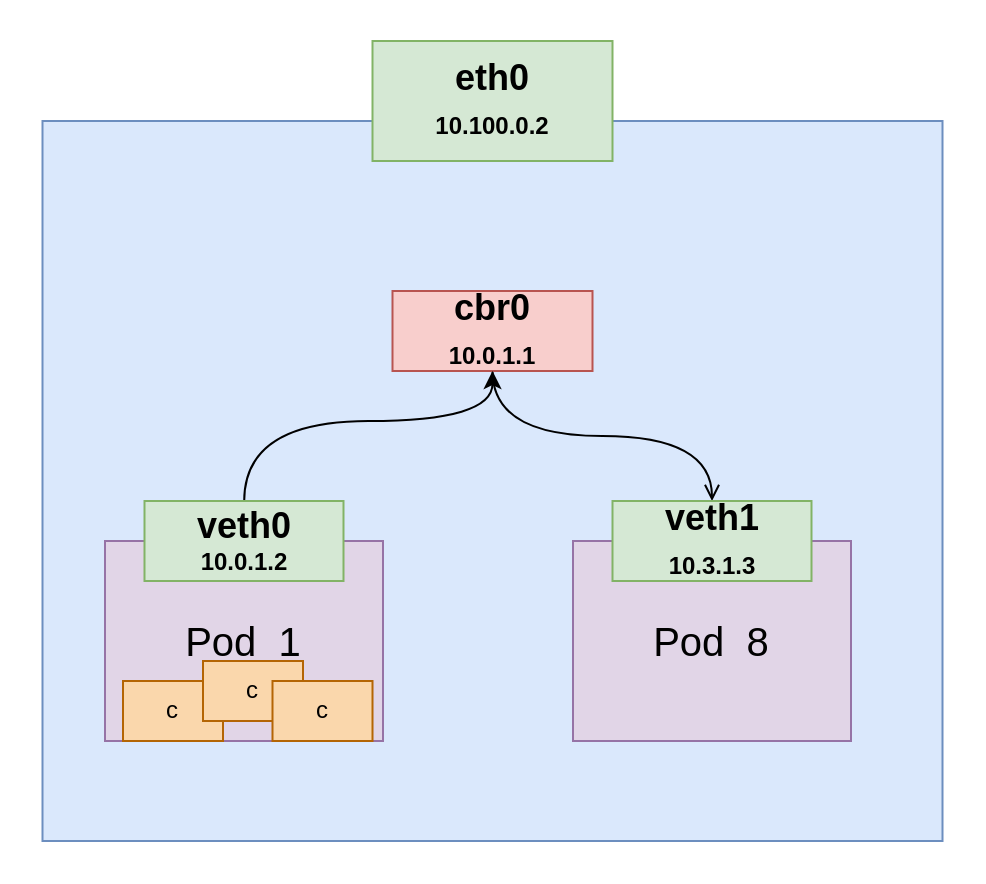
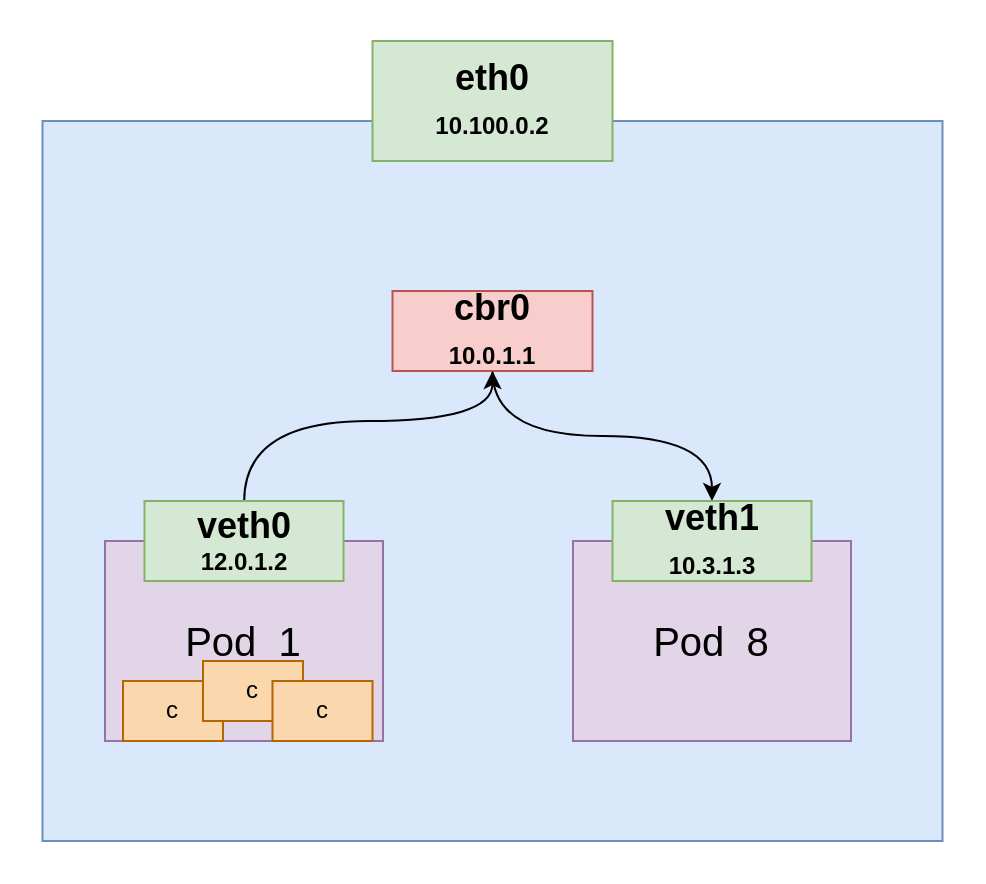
edge "cbr0 10.0.1.1" -> "veth1 10.3.1.3": arrowhead open -> classic
node "veth0 10.0.1.2": label "veth0 10.0.1.2" -> "veth0 12.0.1.2"
